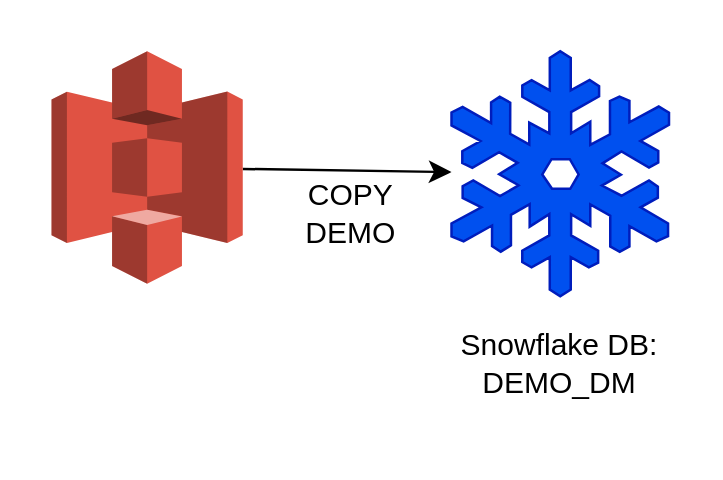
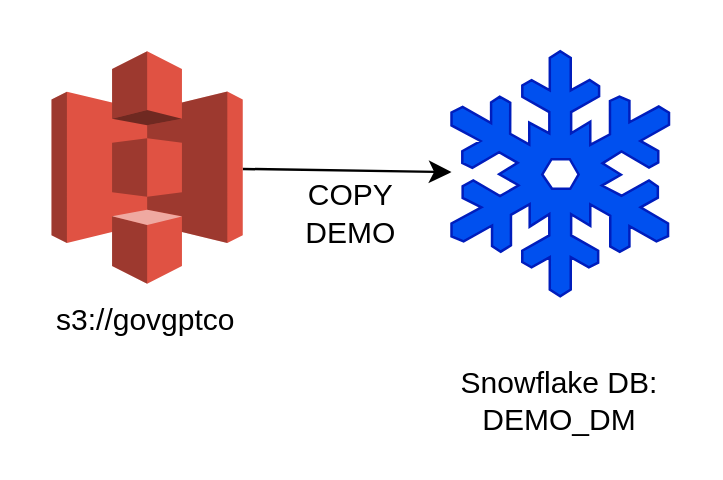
node "s3://govgptco": added
node "Snowflake DB: DEMO_DM": moved (559, 364) -> (559, 401)
